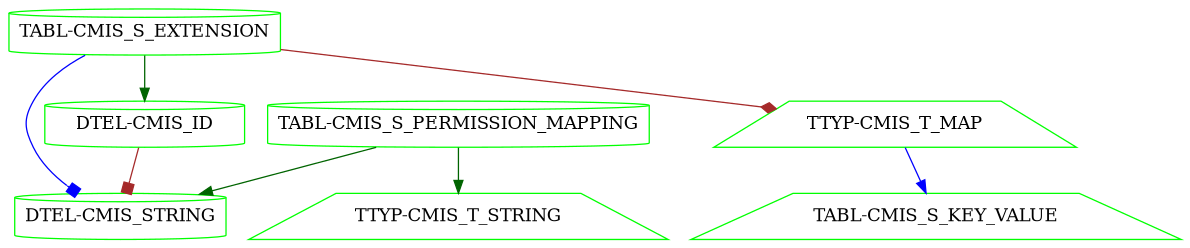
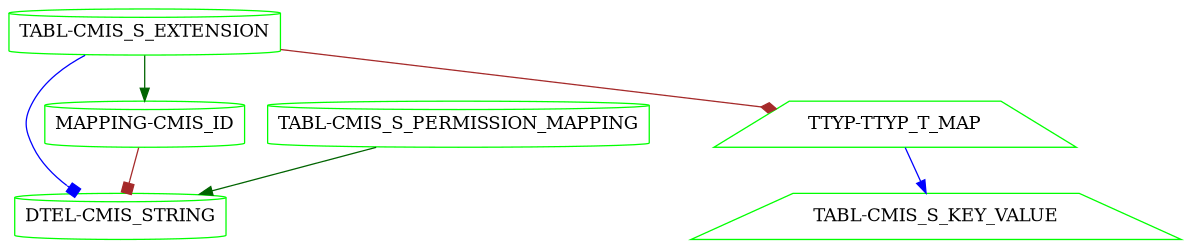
node "DTEL-CMIS_ID": label "DTEL-CMIS_ID" -> "MAPPING-CMIS_ID"
node "TTYP-CMIS_T_MAP": label "TTYP-CMIS_T_MAP" -> "TTYP-TTYP_T_MAP"
node "TTYP-CMIS_T_STRING": removed
